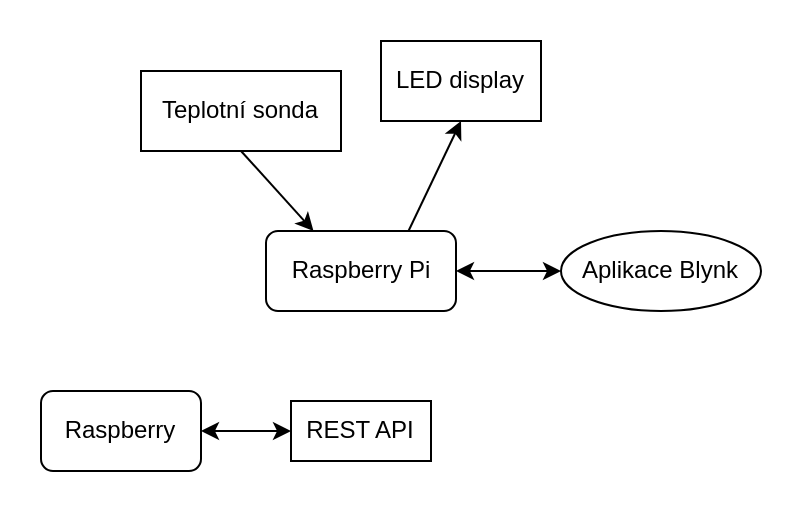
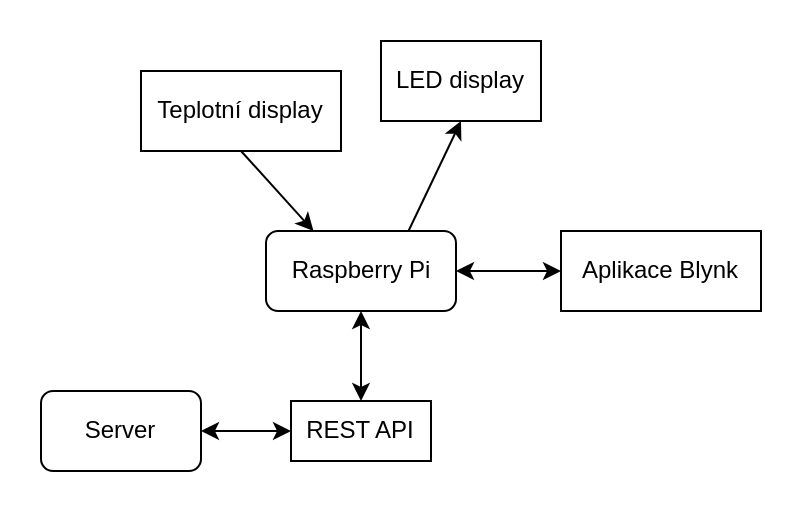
node "Teplotní sonda": label "Teplotní sonda" -> "Teplotní display"
node "Aplikace Blynk": shape ellipse -> rectangle
edge "Raspberry Pi" -- "REST API": added
node "Raspberry": label "Raspberry" -> "Server"
